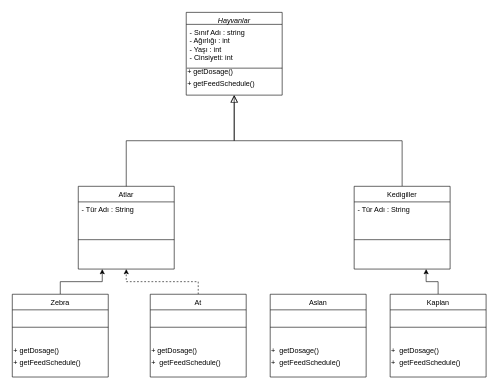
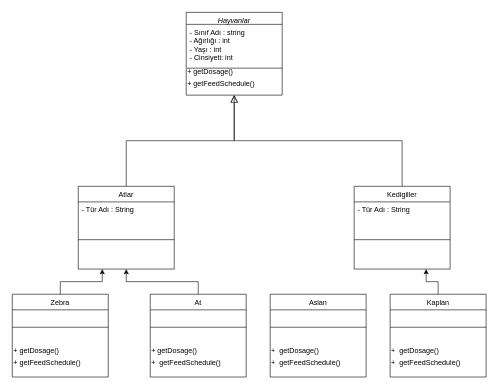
edge "At" -> "Atlar": style dashed -> solid
